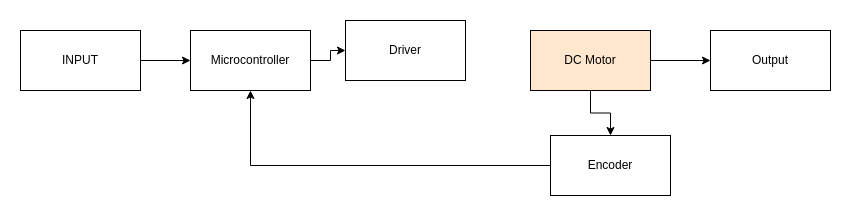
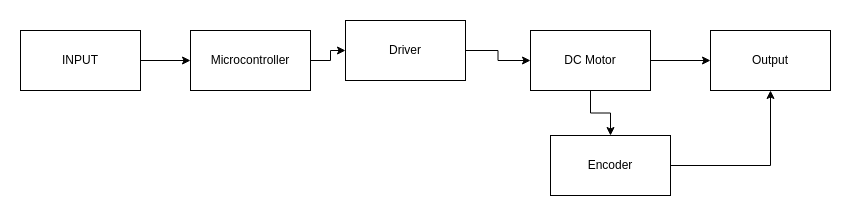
edge "Driver" -> "DC Motor": added
node "DC Motor": fillcolor #ffe6cc -> #ffffff
edge "Encoder" -> "Microcontroller": now "Encoder" -> "Output"
